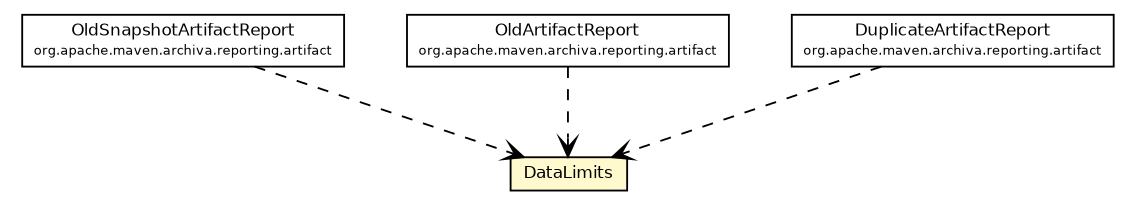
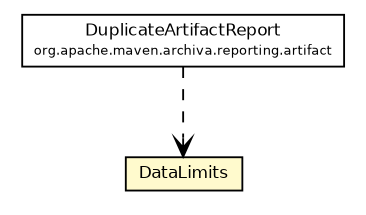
node "OldSnapshotArtifactReport": removed
node "OldArtifactReport": removed
